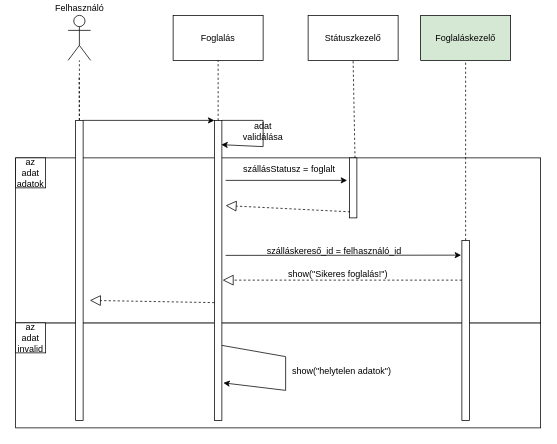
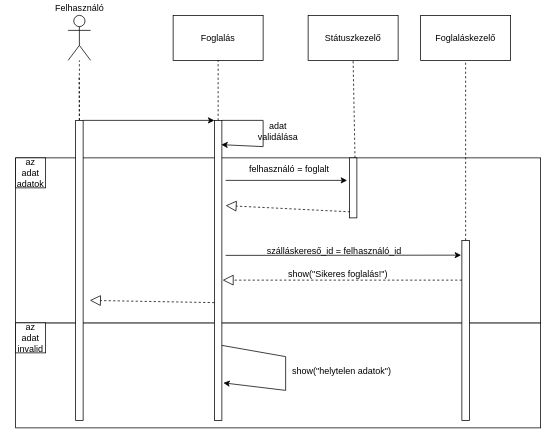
node "Foglaláskezelő": fillcolor #d5e8d4 -> #ffffff
node "adat validálása": moved (263, 132) -> (278, 132)
node "szállásStatusz = foglalt": label "szállásStatusz = foglalt" -> "felhasználó = foglalt"
